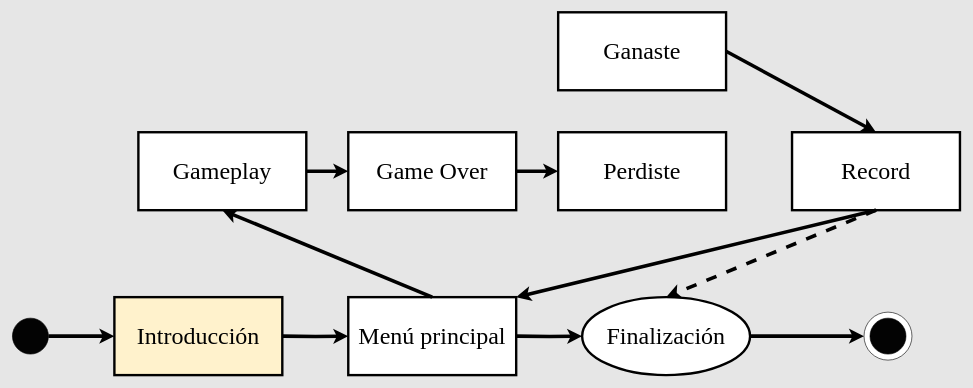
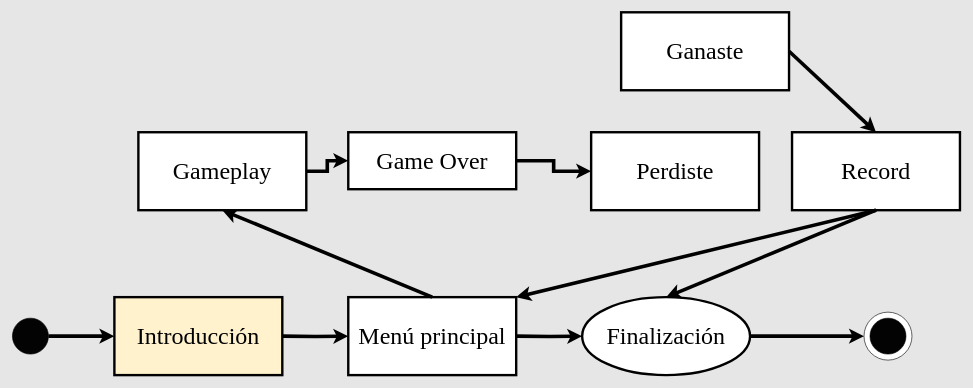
node "Ganaste": moved (642, 51) -> (705, 51)
node "Game Over": size 168x78 -> 168x57
node "Perdiste": moved (642, 171) -> (675, 171)
edge "Record" -> "Finalización": style dashed -> solid
